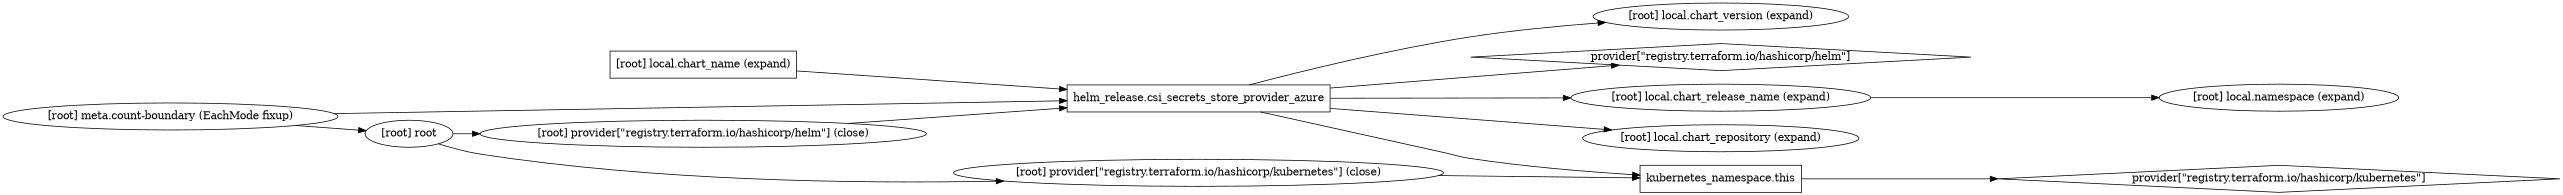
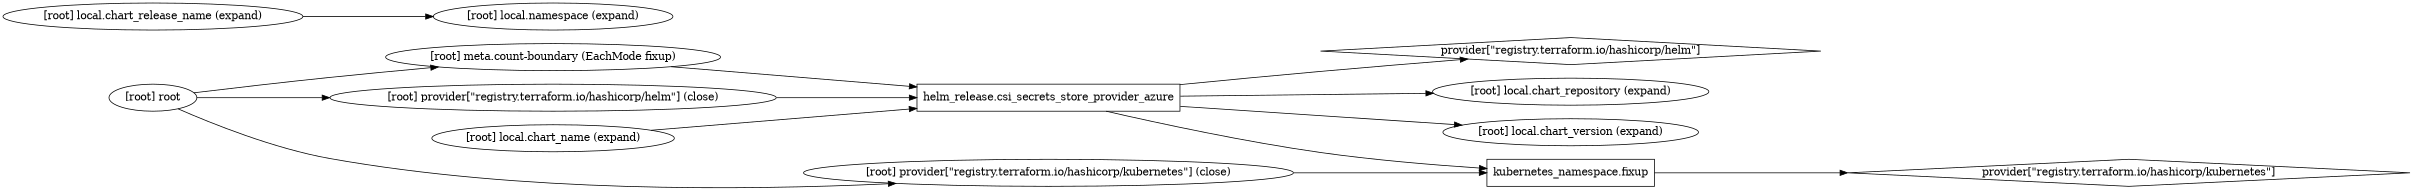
node "[root] local.chart_name (expand)": shape box -> ellipse
edge "helm_release.csi_secrets_store_provider_azure" -> "[root] local.chart_release_name (expand)": removed
edge "[root] meta.count-boundary (EachMode fixup)" -> "[root] root": reversed
node "kubernetes_namespace.this": label "kubernetes_namespace.this" -> "kubernetes_namespace.fixup"
